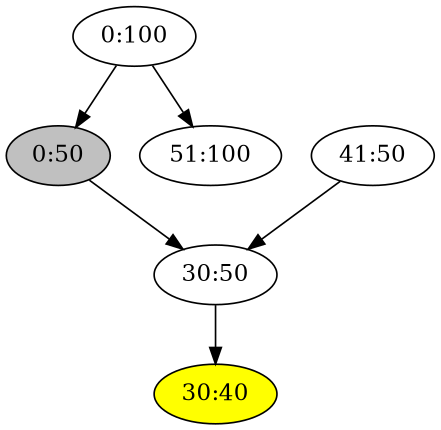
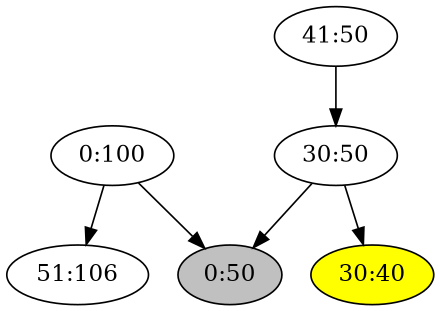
node "51:100": label "51:100" -> "51:106"
edge "0:50" -> "30:50": reversed
